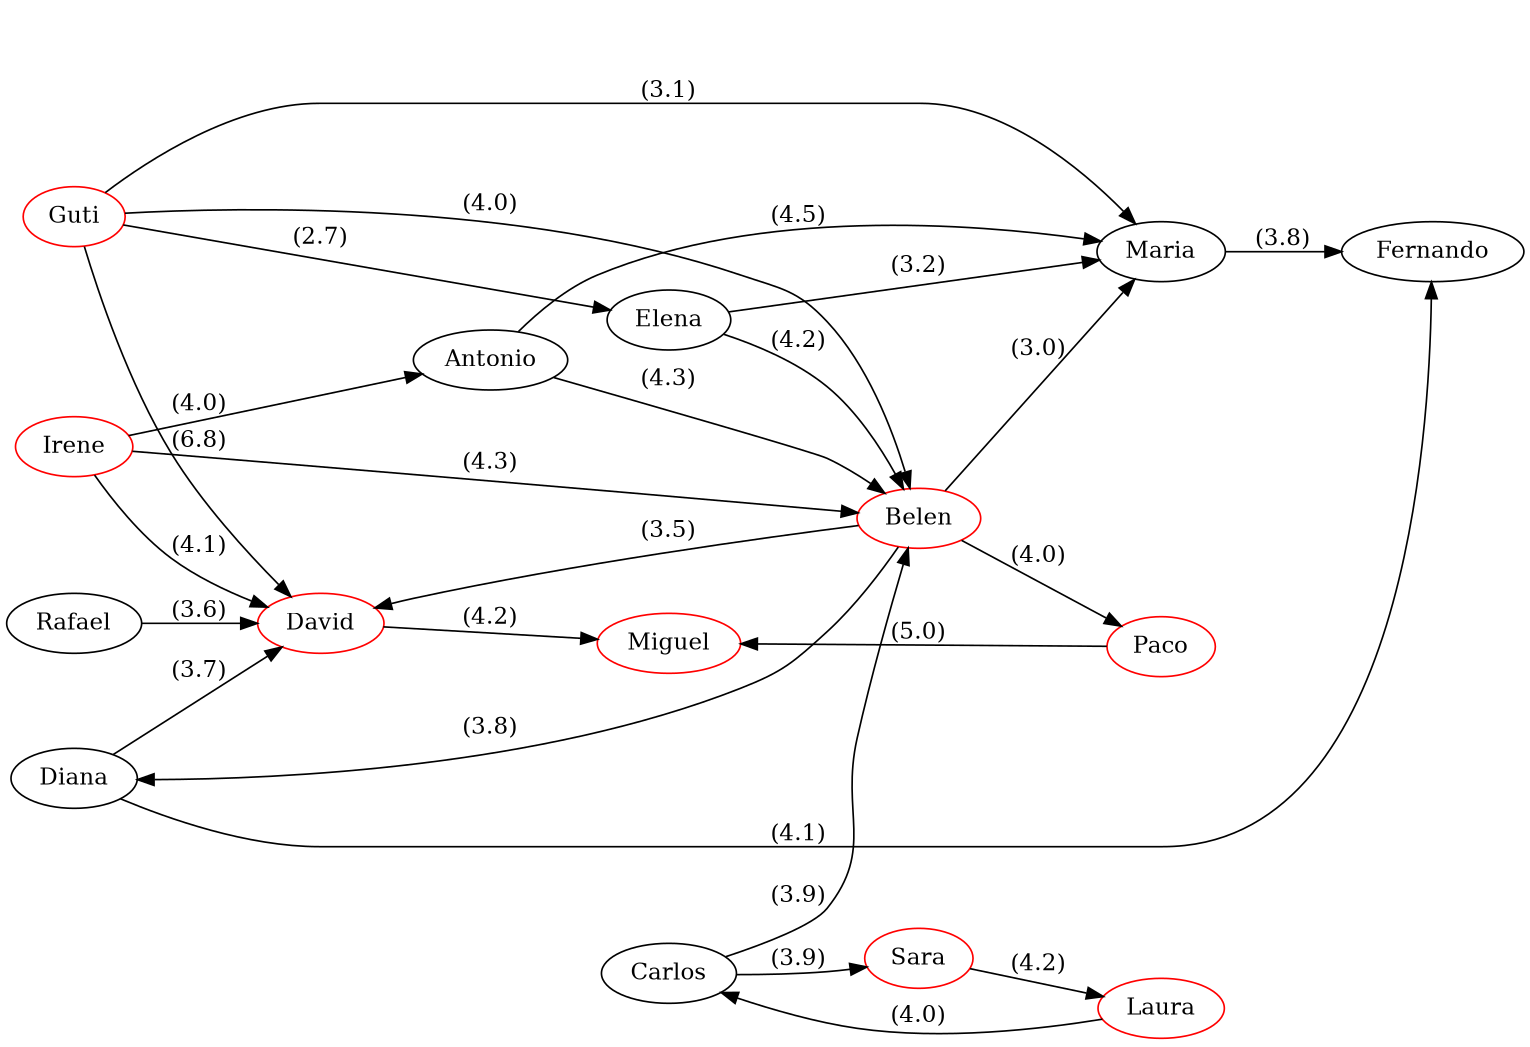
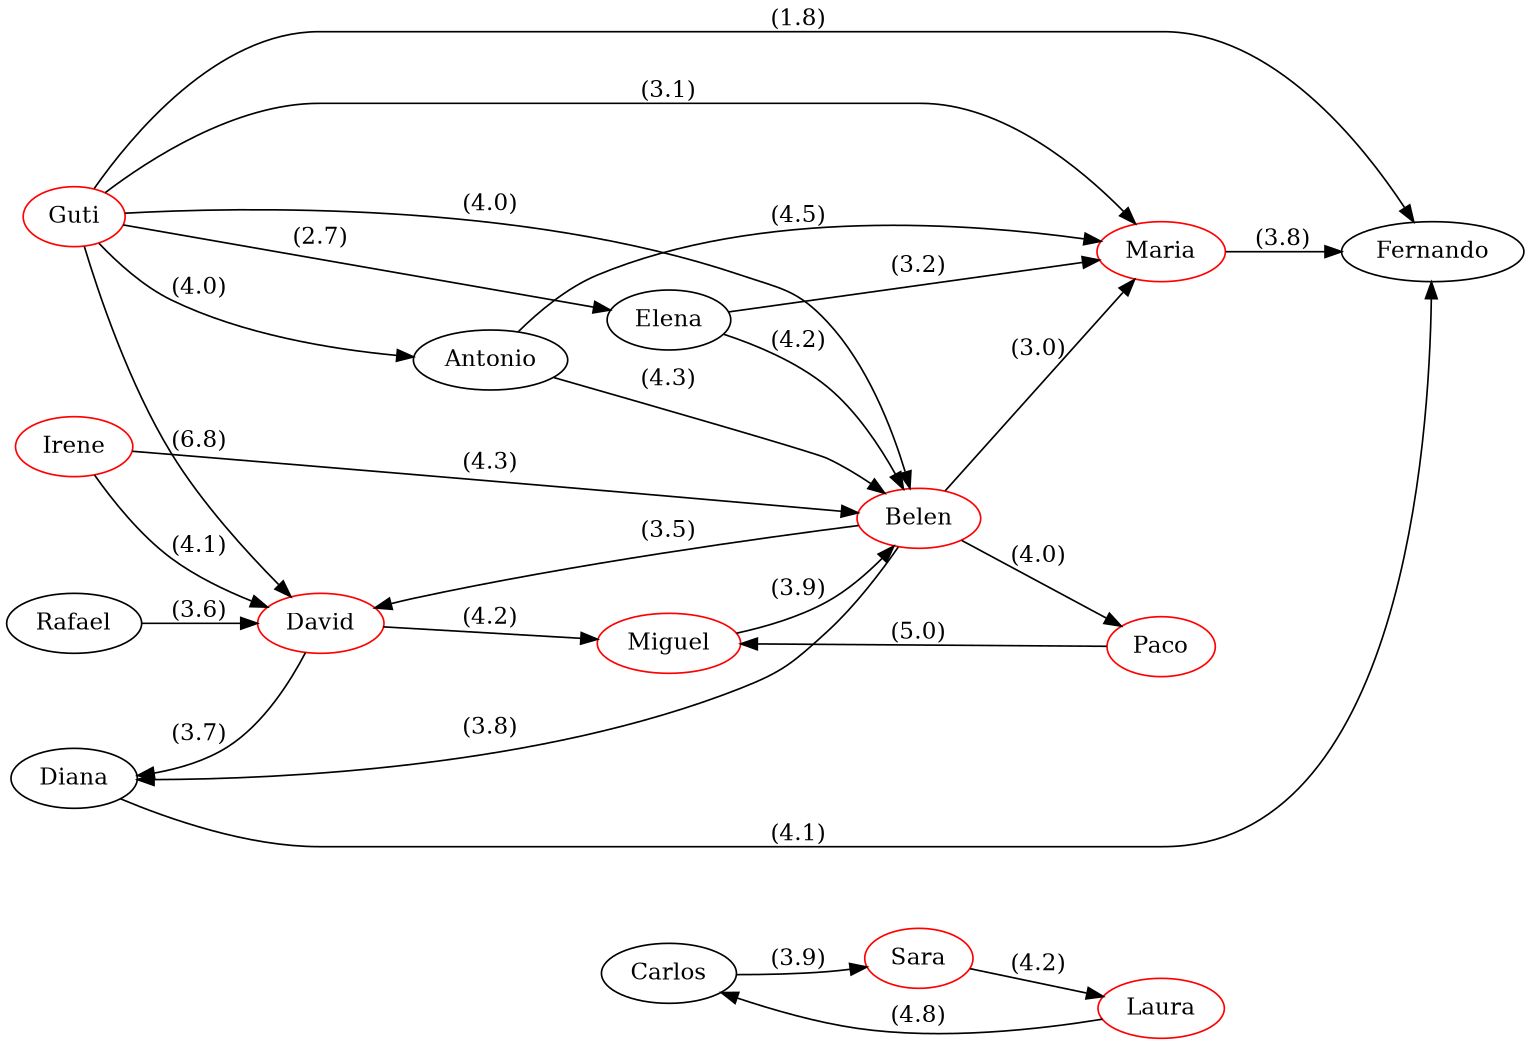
edge "Guti" -> "Fernando": added, label "(1.8)"
node "Maria": color black -> red
edge "Irene" -> "Antonio": now "Guti" -> "Antonio"
edge "Diana" -> "David": reversed
edge "Carlos" -> "Belen": now "Miguel" -> "Belen"
edge "Laura" -> "Carlos": label "(4.0)" -> "(4.8)"
